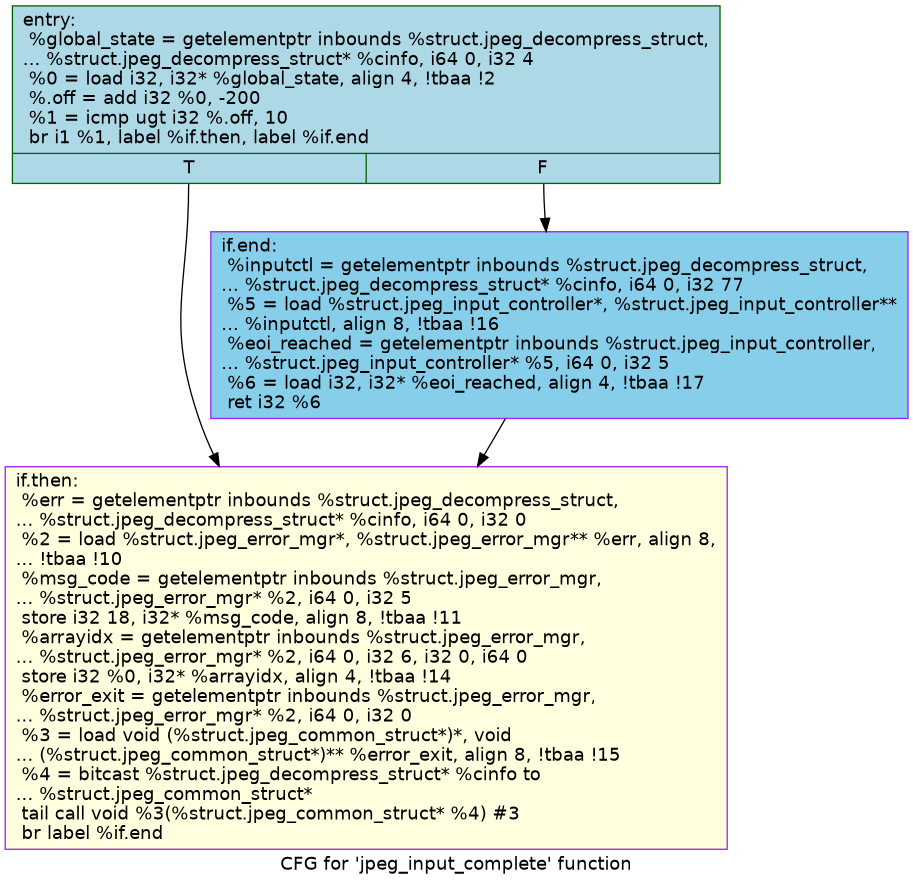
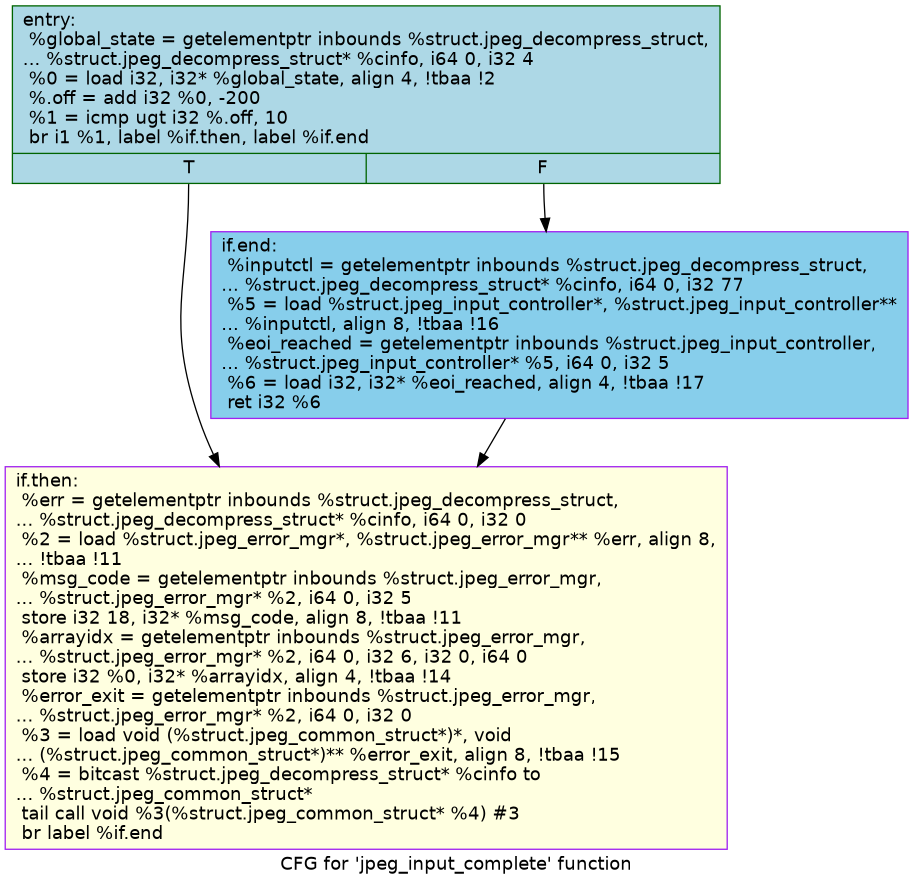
node "if.then:": text "... !tbaa !10" -> "... !tbaa !11"
